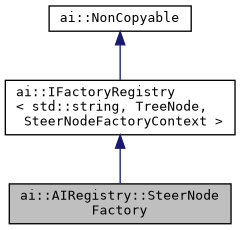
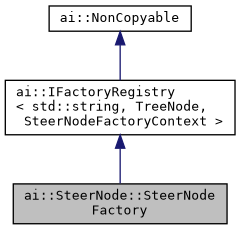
node "ai::AIRegistry::SteerNode Factory": label "ai::AIRegistry::SteerNode Factory" -> "ai::SteerNode::SteerNode Factory"
